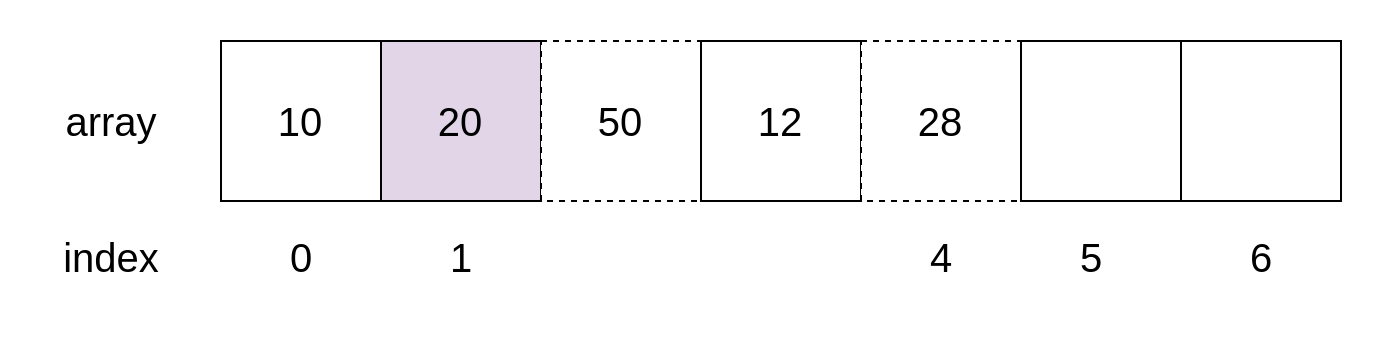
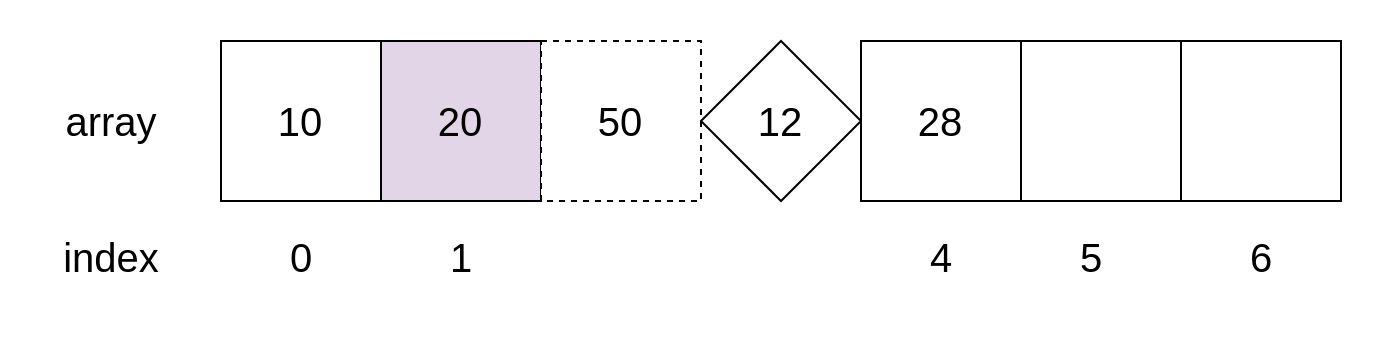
node "12": shape rectangle -> diamond
node "28": style dashed -> solid
